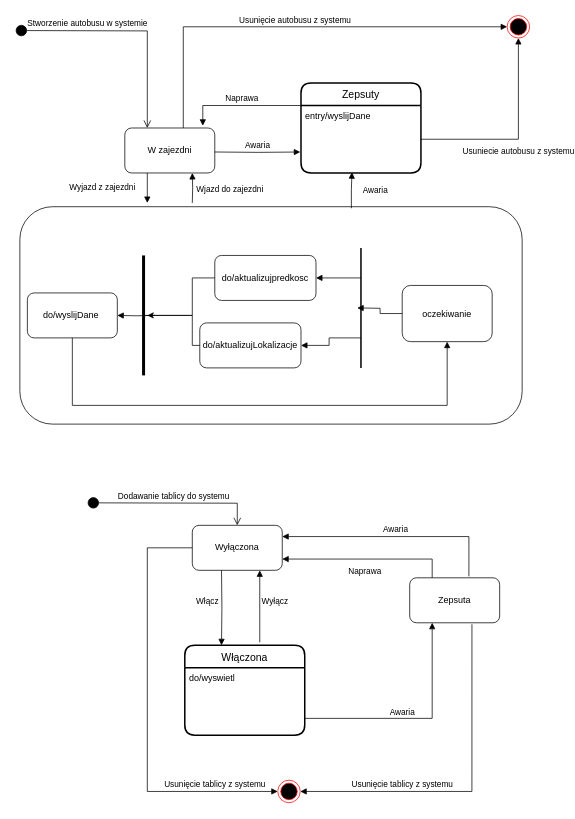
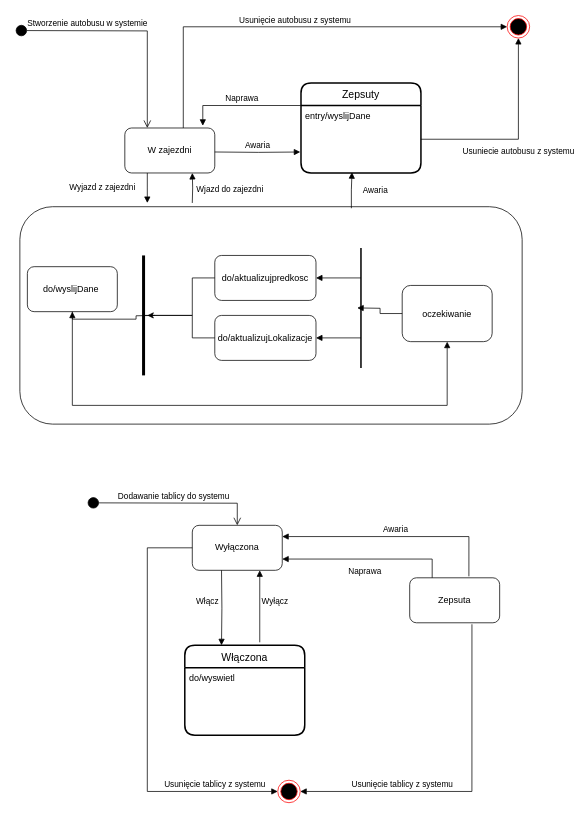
node "do/wyslijDane": moved (72, 315) -> (72, 289)
node "do/aktualizujLokalizacje": moved (251, 345) -> (266, 338)
edge "do/wyswietl" -> "Zepsuta": removed, label "Awaria"
